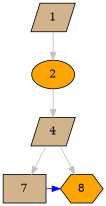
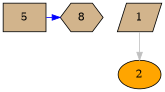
node "4": removed
node "7": label "7" -> "5"
node "8": fillcolor orange -> tan
